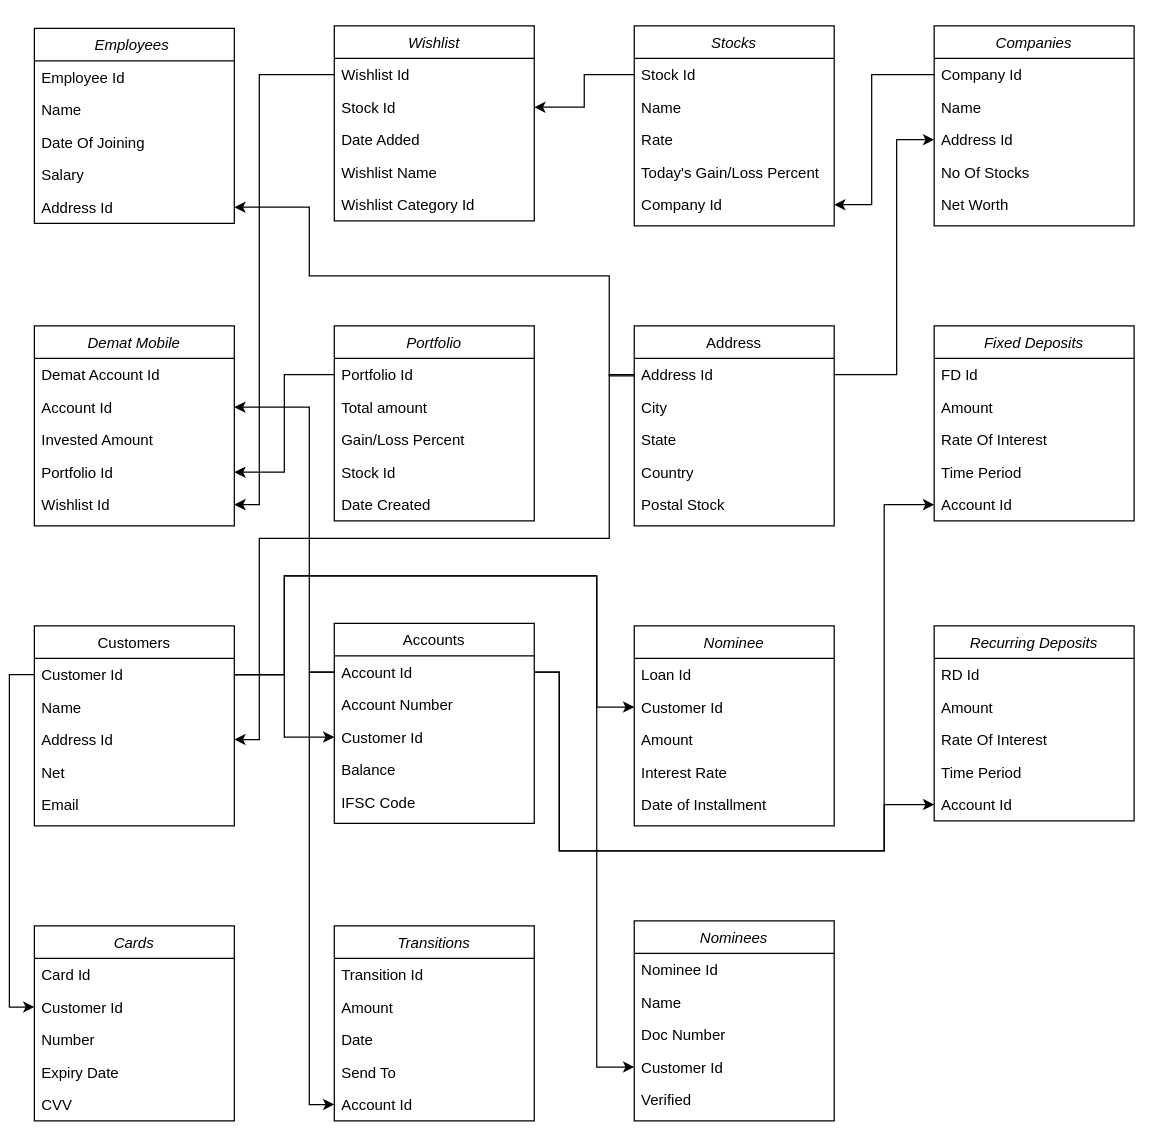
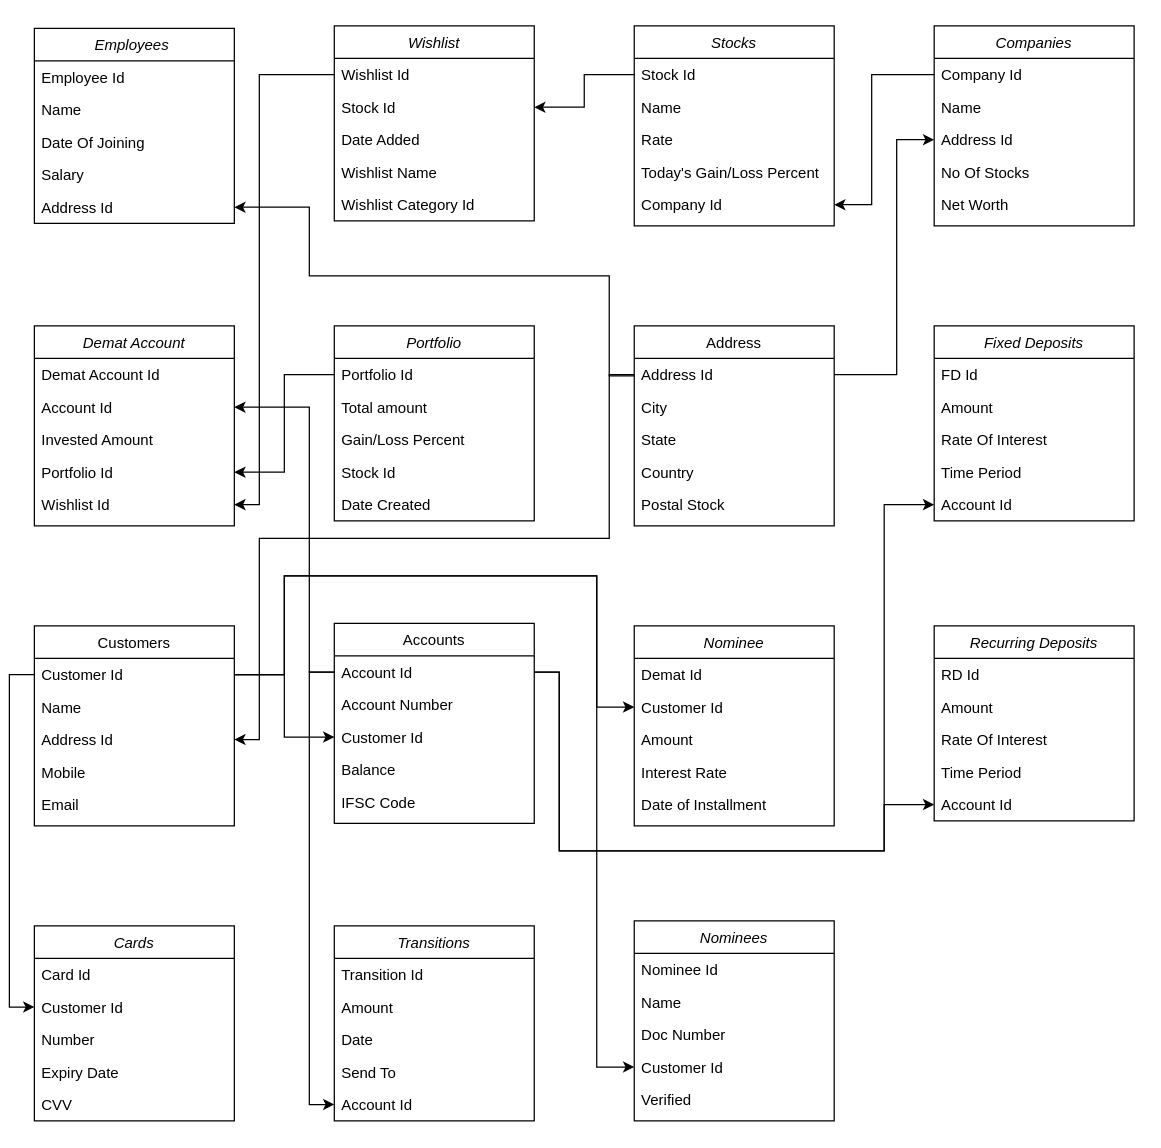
node "Demat Mobile": label "Demat Mobile" -> "Demat Account"
node "Loan Id": label "Loan Id" -> "Demat Id"
node "Net": label "Net" -> "Mobile"
